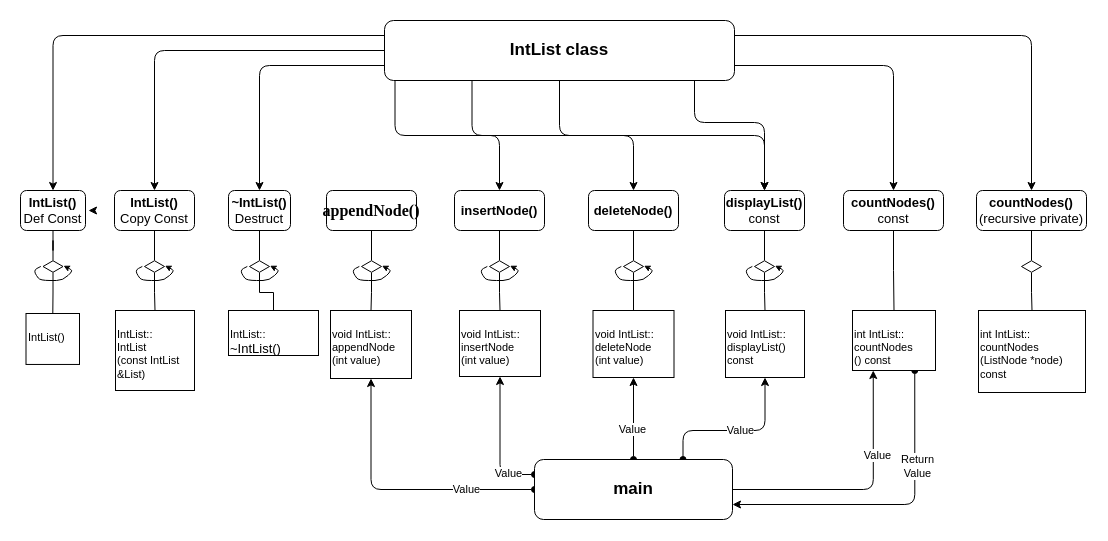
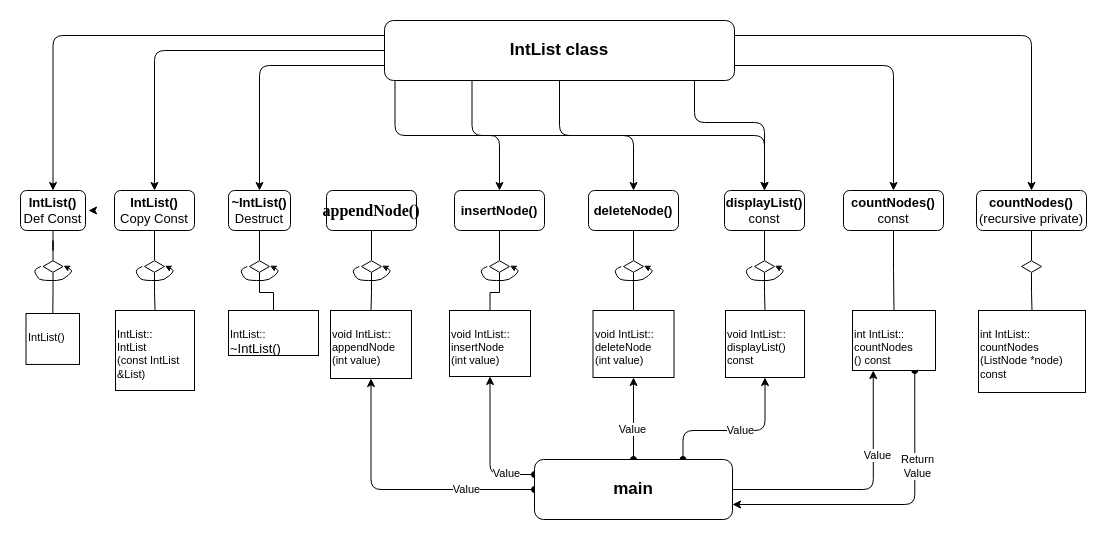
node "void IntList:: insertNode (int value)": moved (500, 344) -> (490, 344)
